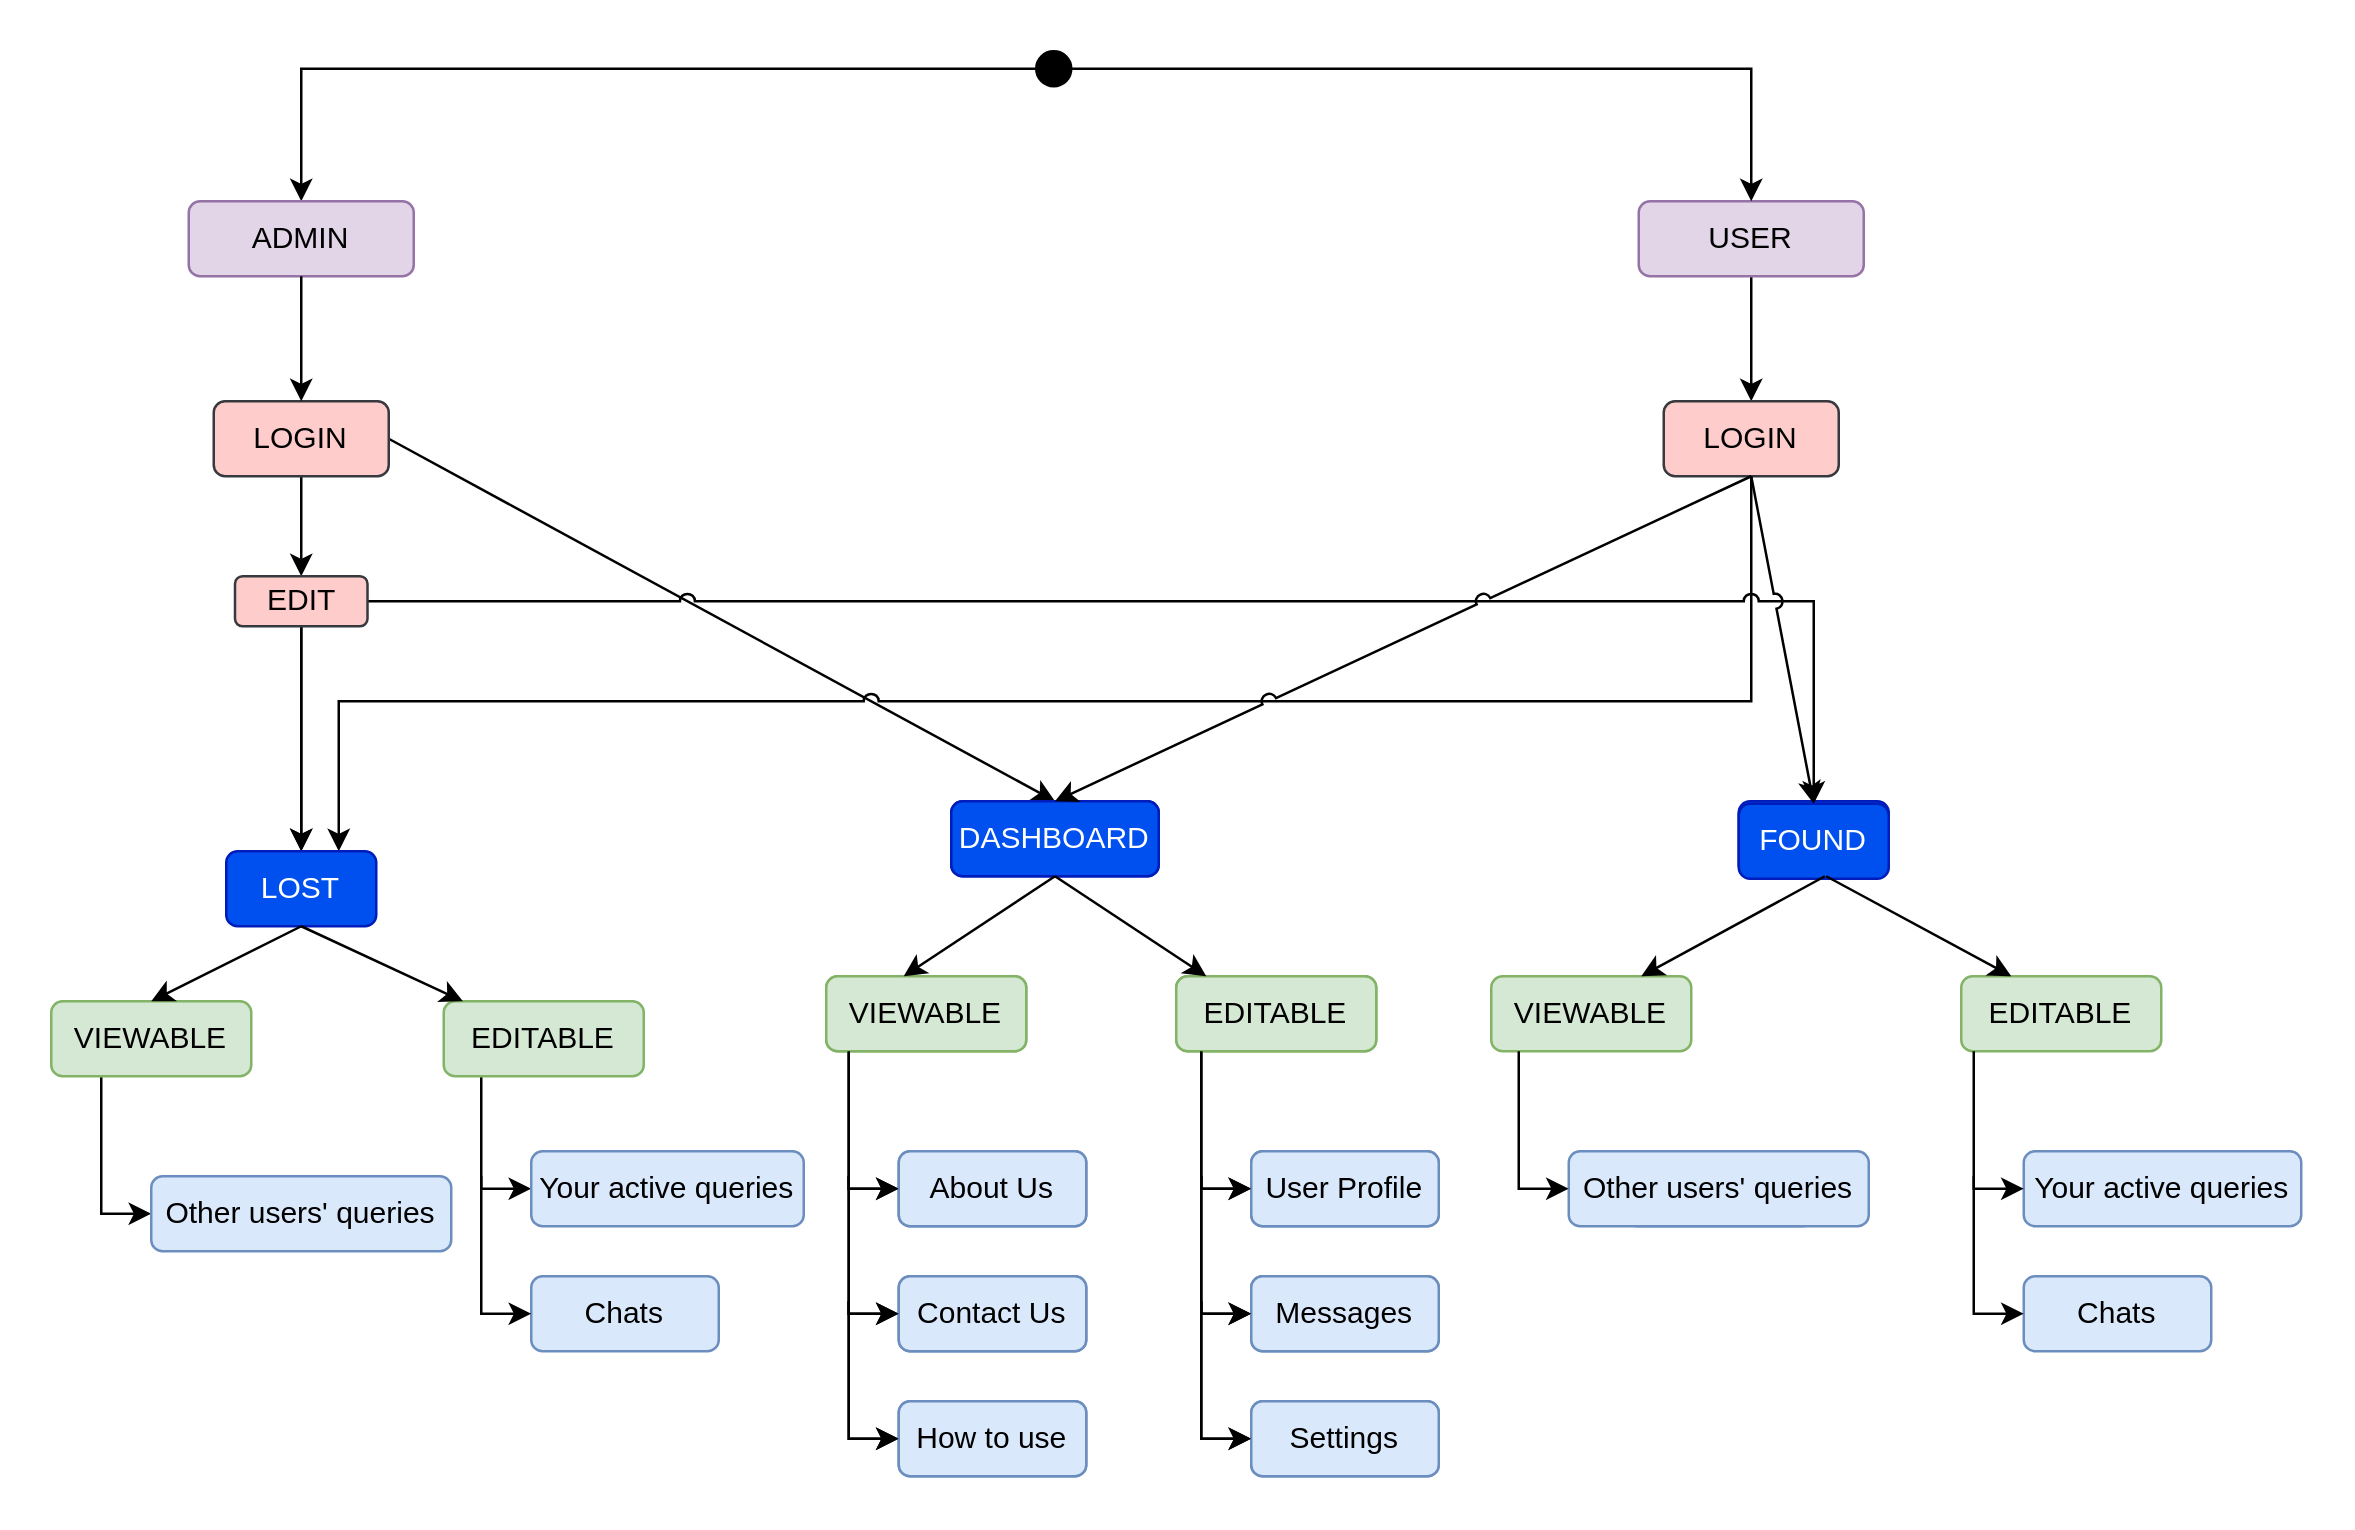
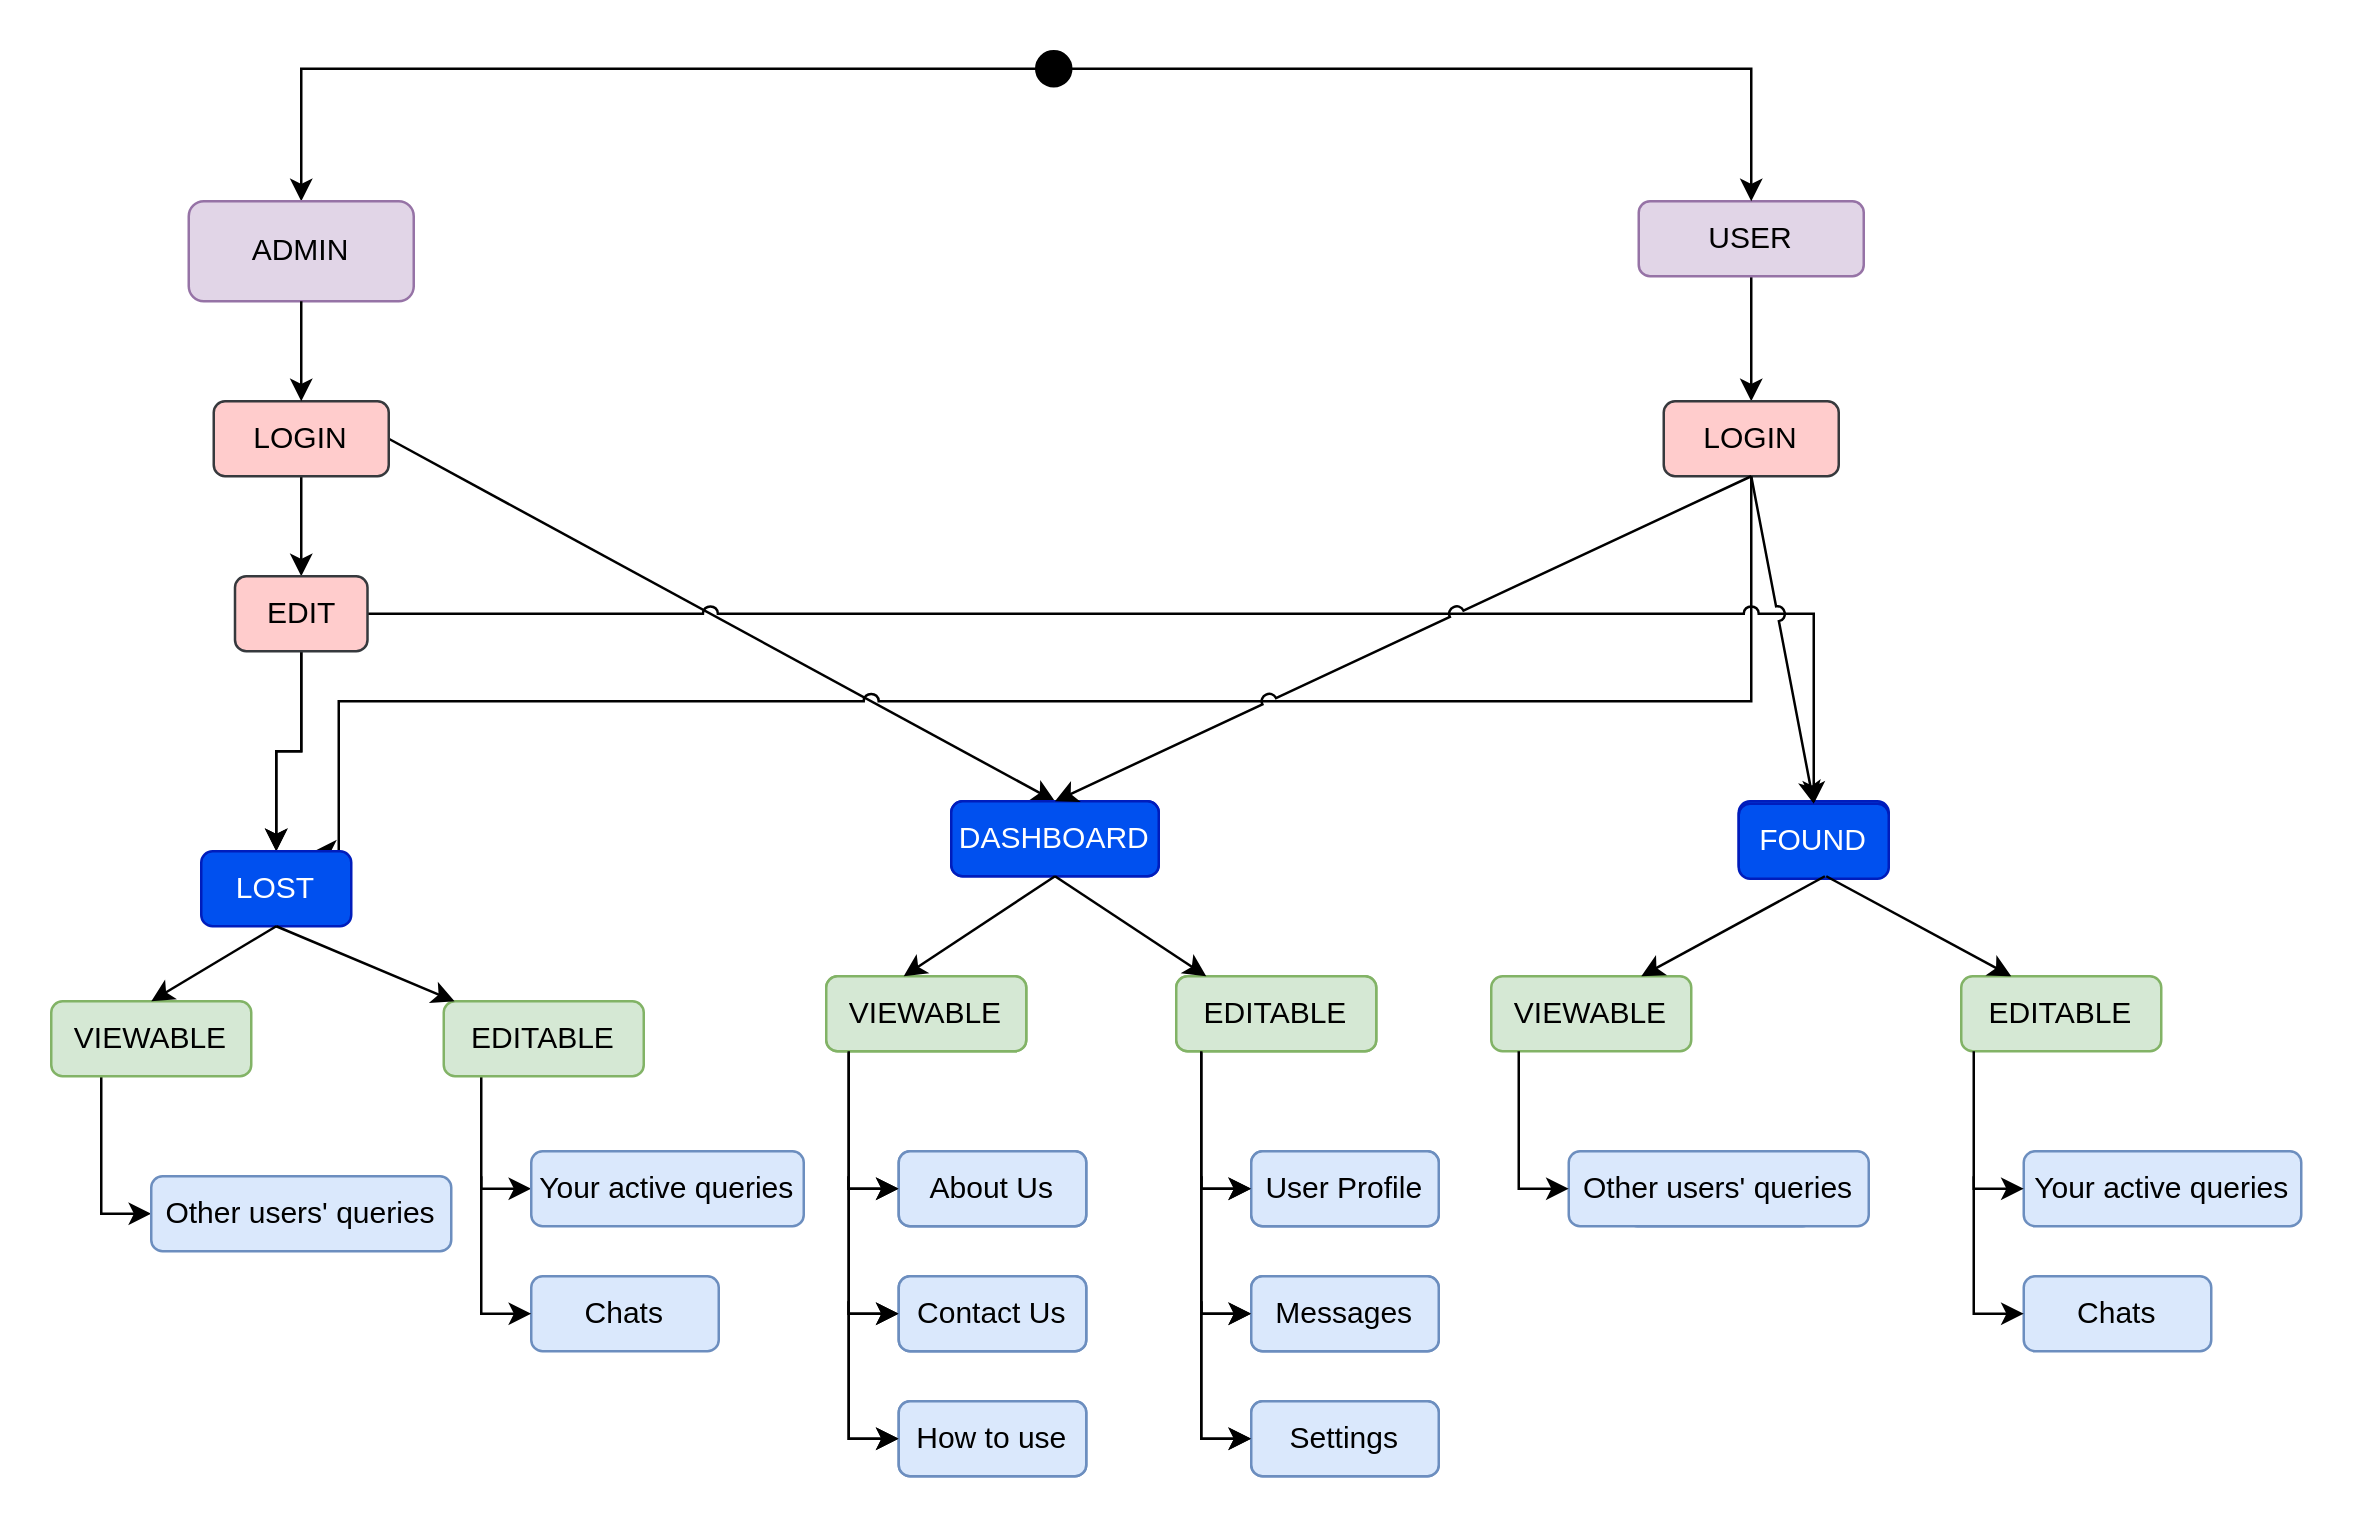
node "ADMIN": size 225x75 -> 225x100
node "EDIT": size 133x50 -> 133x75
node "LOST": moved (301, 889) -> (276, 889)
